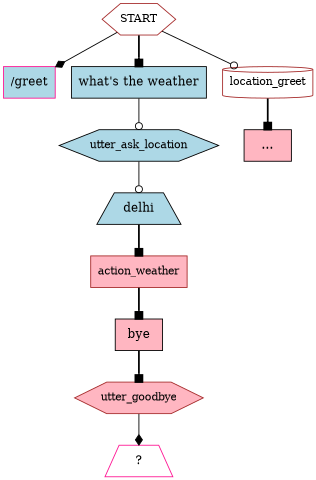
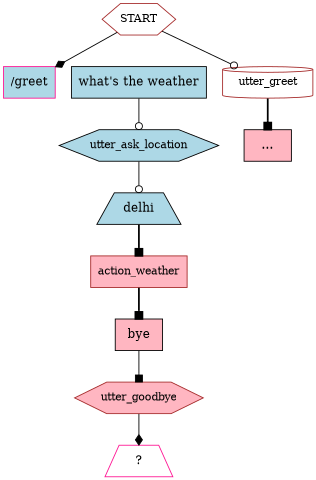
edge "START" -> "what's the weather": removed
node "location_greet": label "location_greet" -> "utter_greet"
edge "bye" -> "utter_goodbye": style bold -> solid
